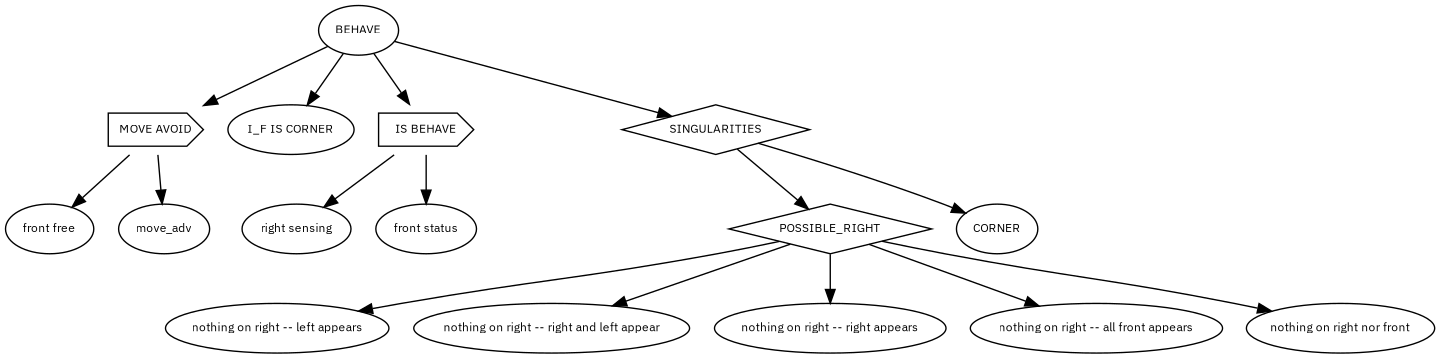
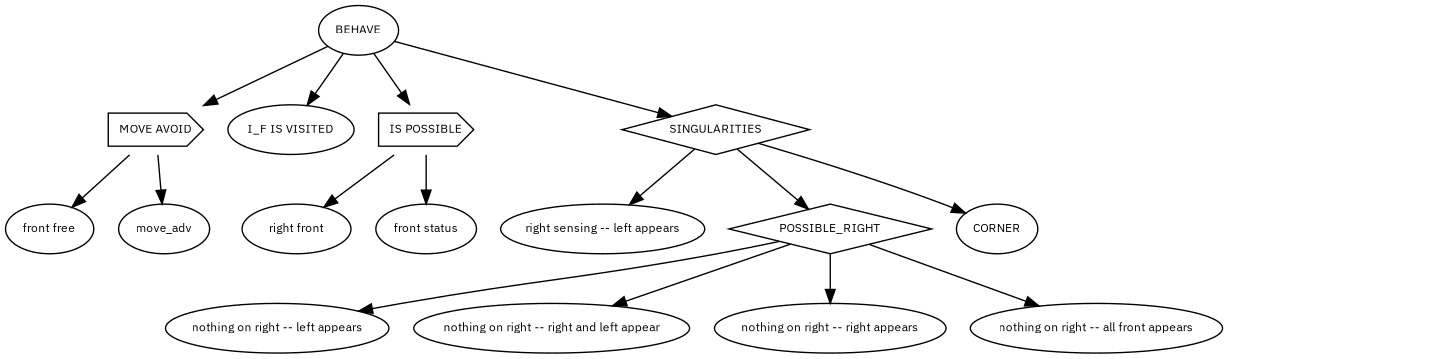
node "I_F IS CORNER": label "I_F IS CORNER" -> "I_F IS VISITED"
node "IS BEHAVE": label "IS BEHAVE" -> "IS POSSIBLE"
node "right sensing": label "right sensing" -> "right front"
node "right sensing -- left appears": added
node "nothing on right nor front": removed
